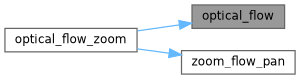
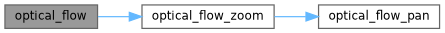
edge "optical_flow_zoom" -> "optical_flow": reversed
node "zoom_flow_pan": label "zoom_flow_pan" -> "optical_flow_pan"
